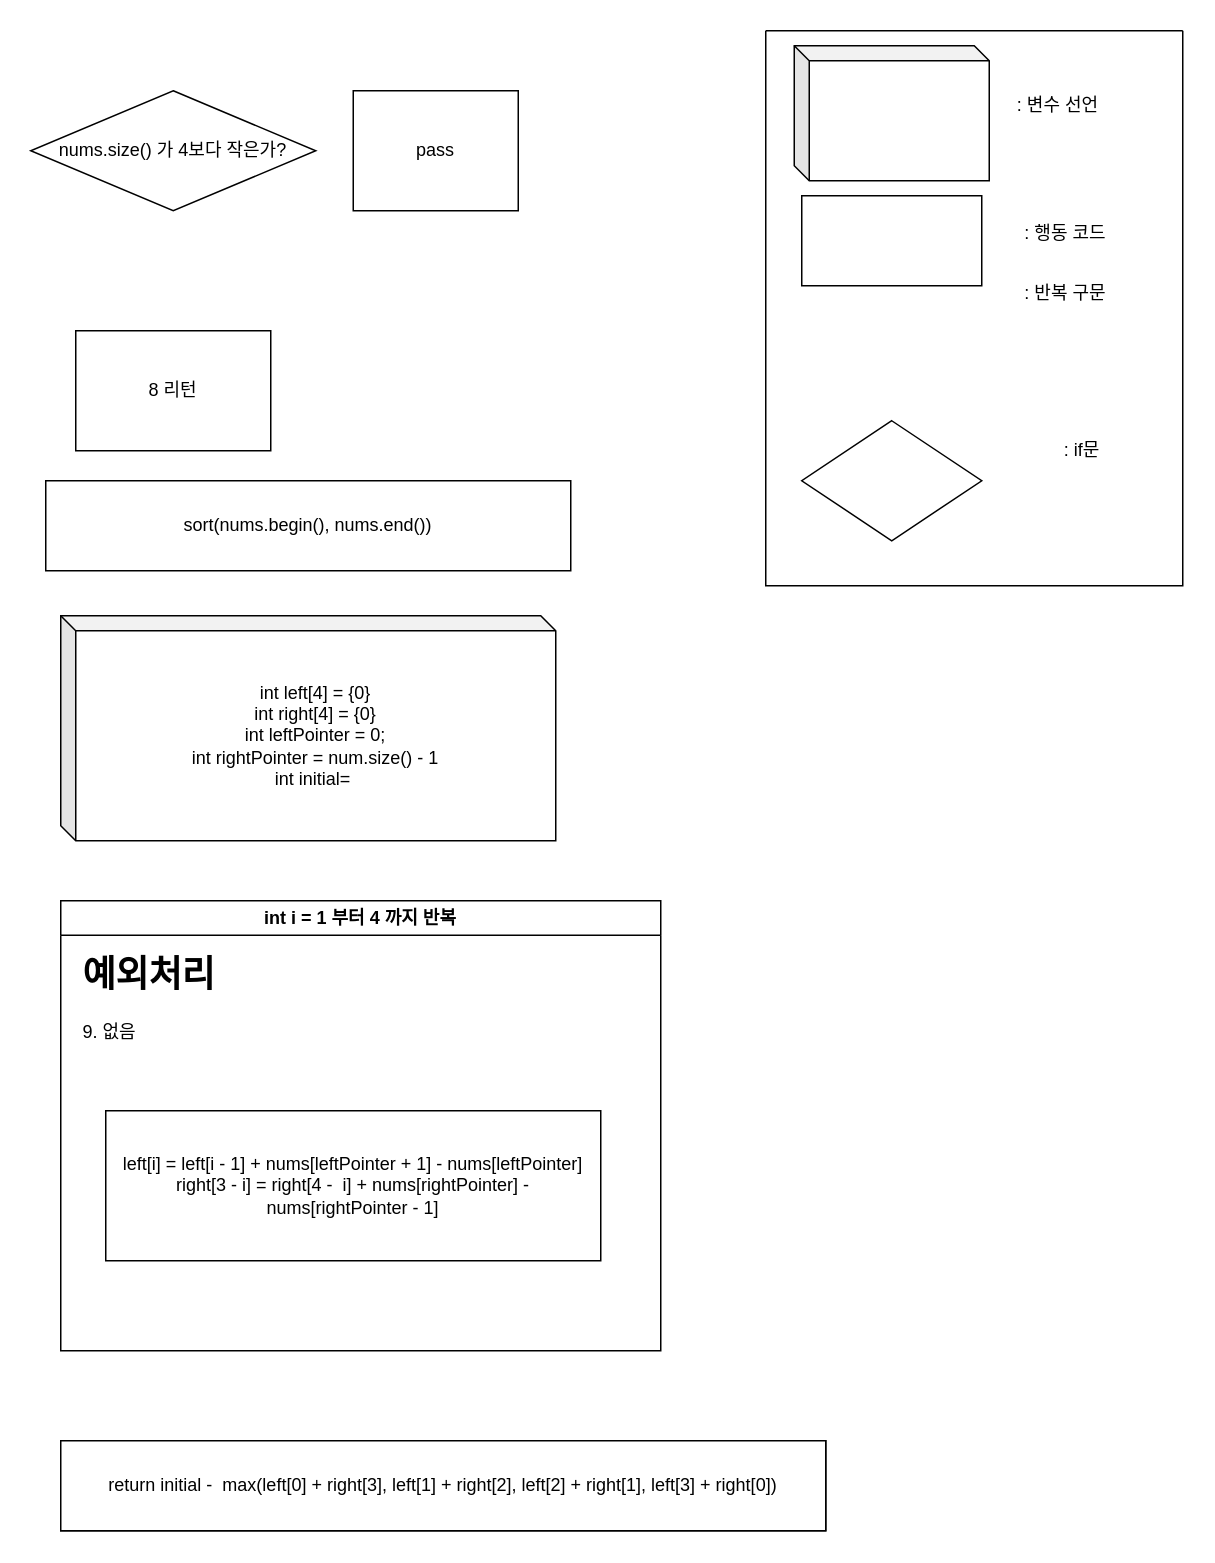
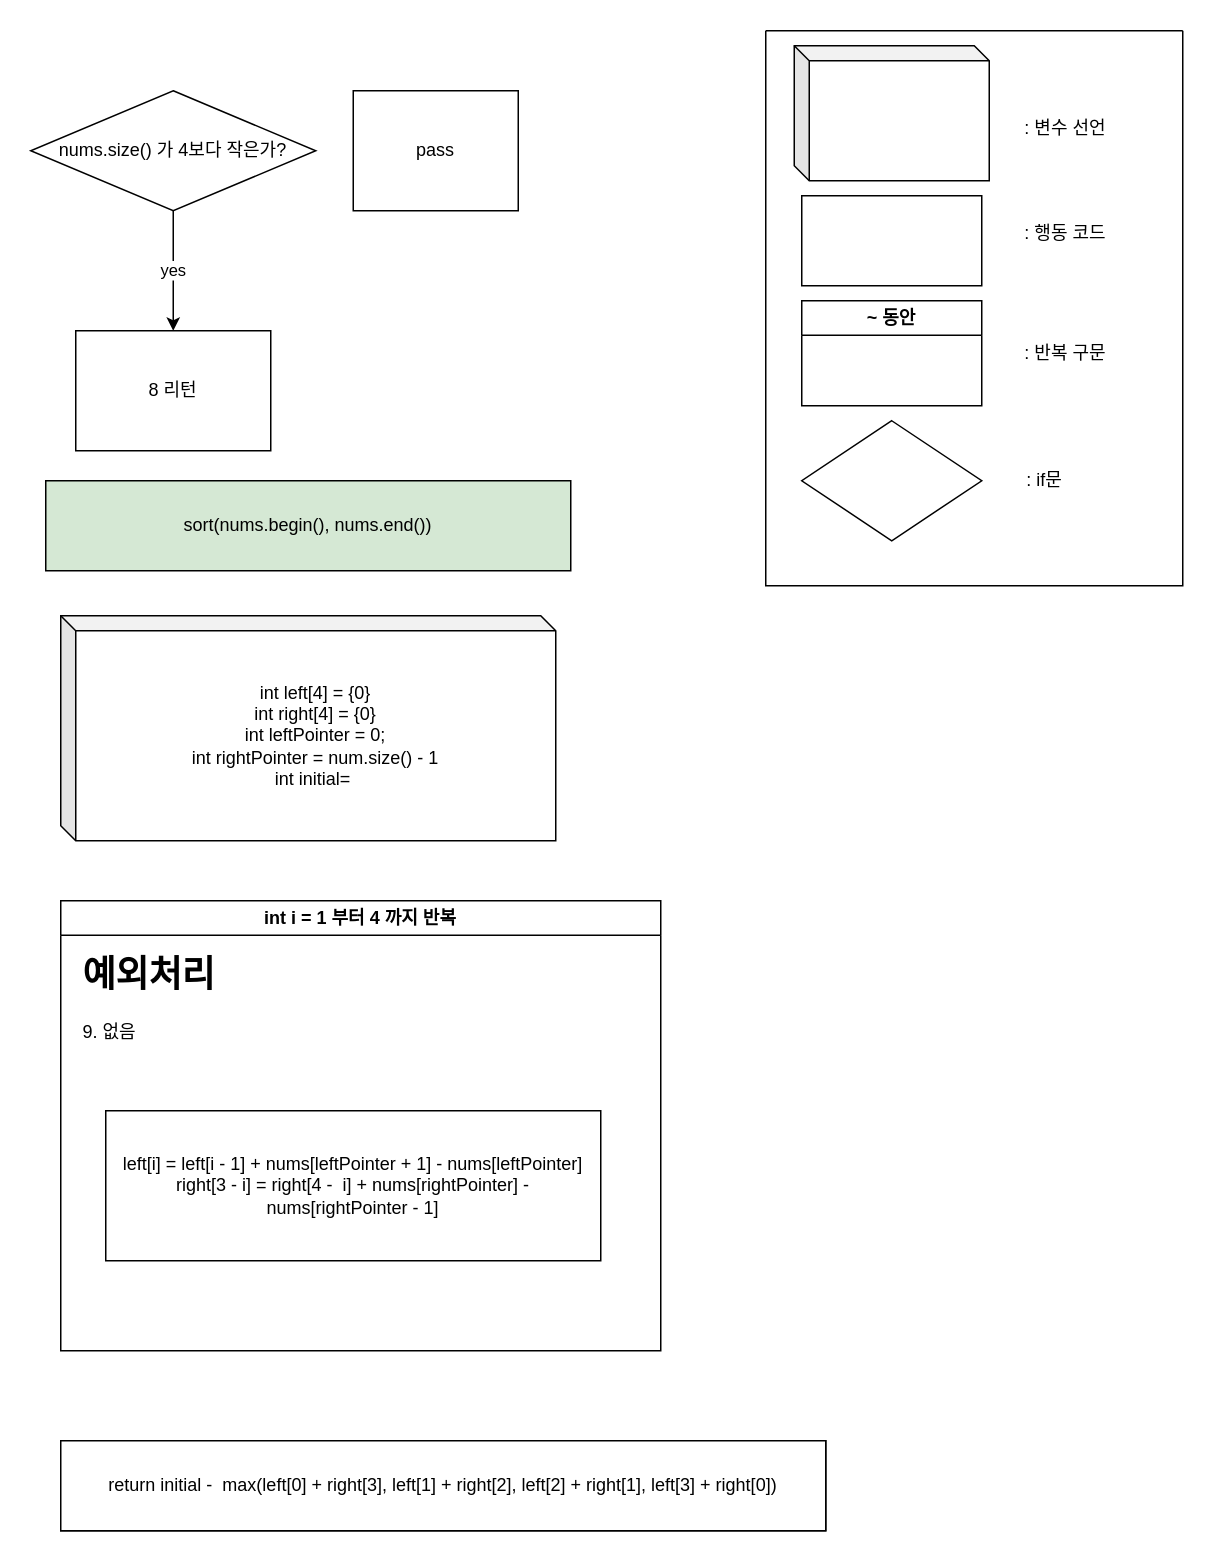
node ": 변수 선언": moved (1058, 106) -> (1066, 128)
edge "nums.size() 가 4보다 작은가?" -> "8 리턴": added, label "yes"
node ": 반복 구문": moved (1066, 293) -> (1066, 353)
node "~ 동안": added
node ": if문": moved (1082, 451) -> (1045, 481)
node "sort(nums.begin(), nums.end())": fillcolor #ffffff -> #d5e8d4
